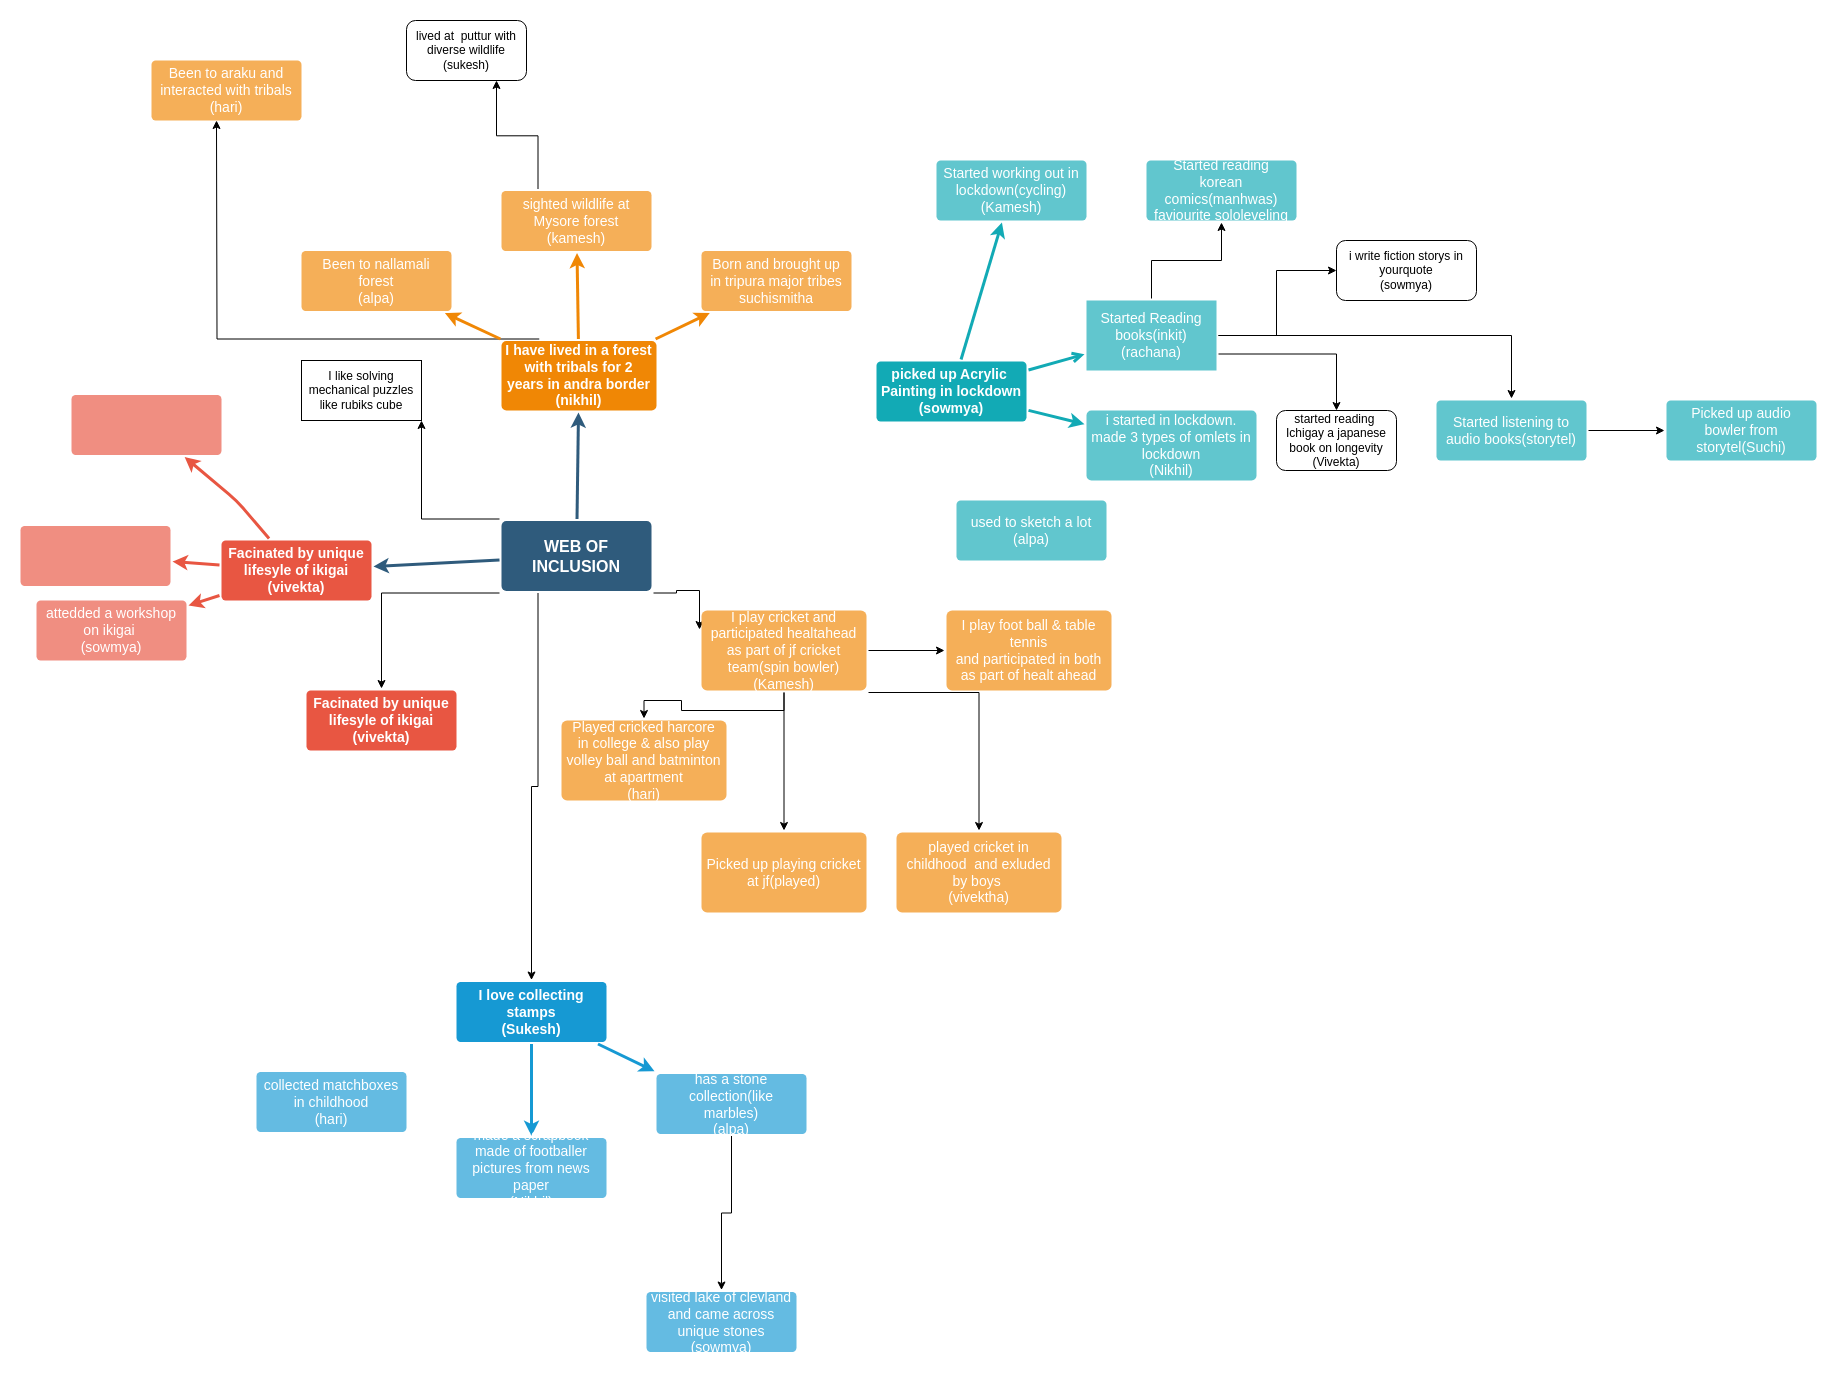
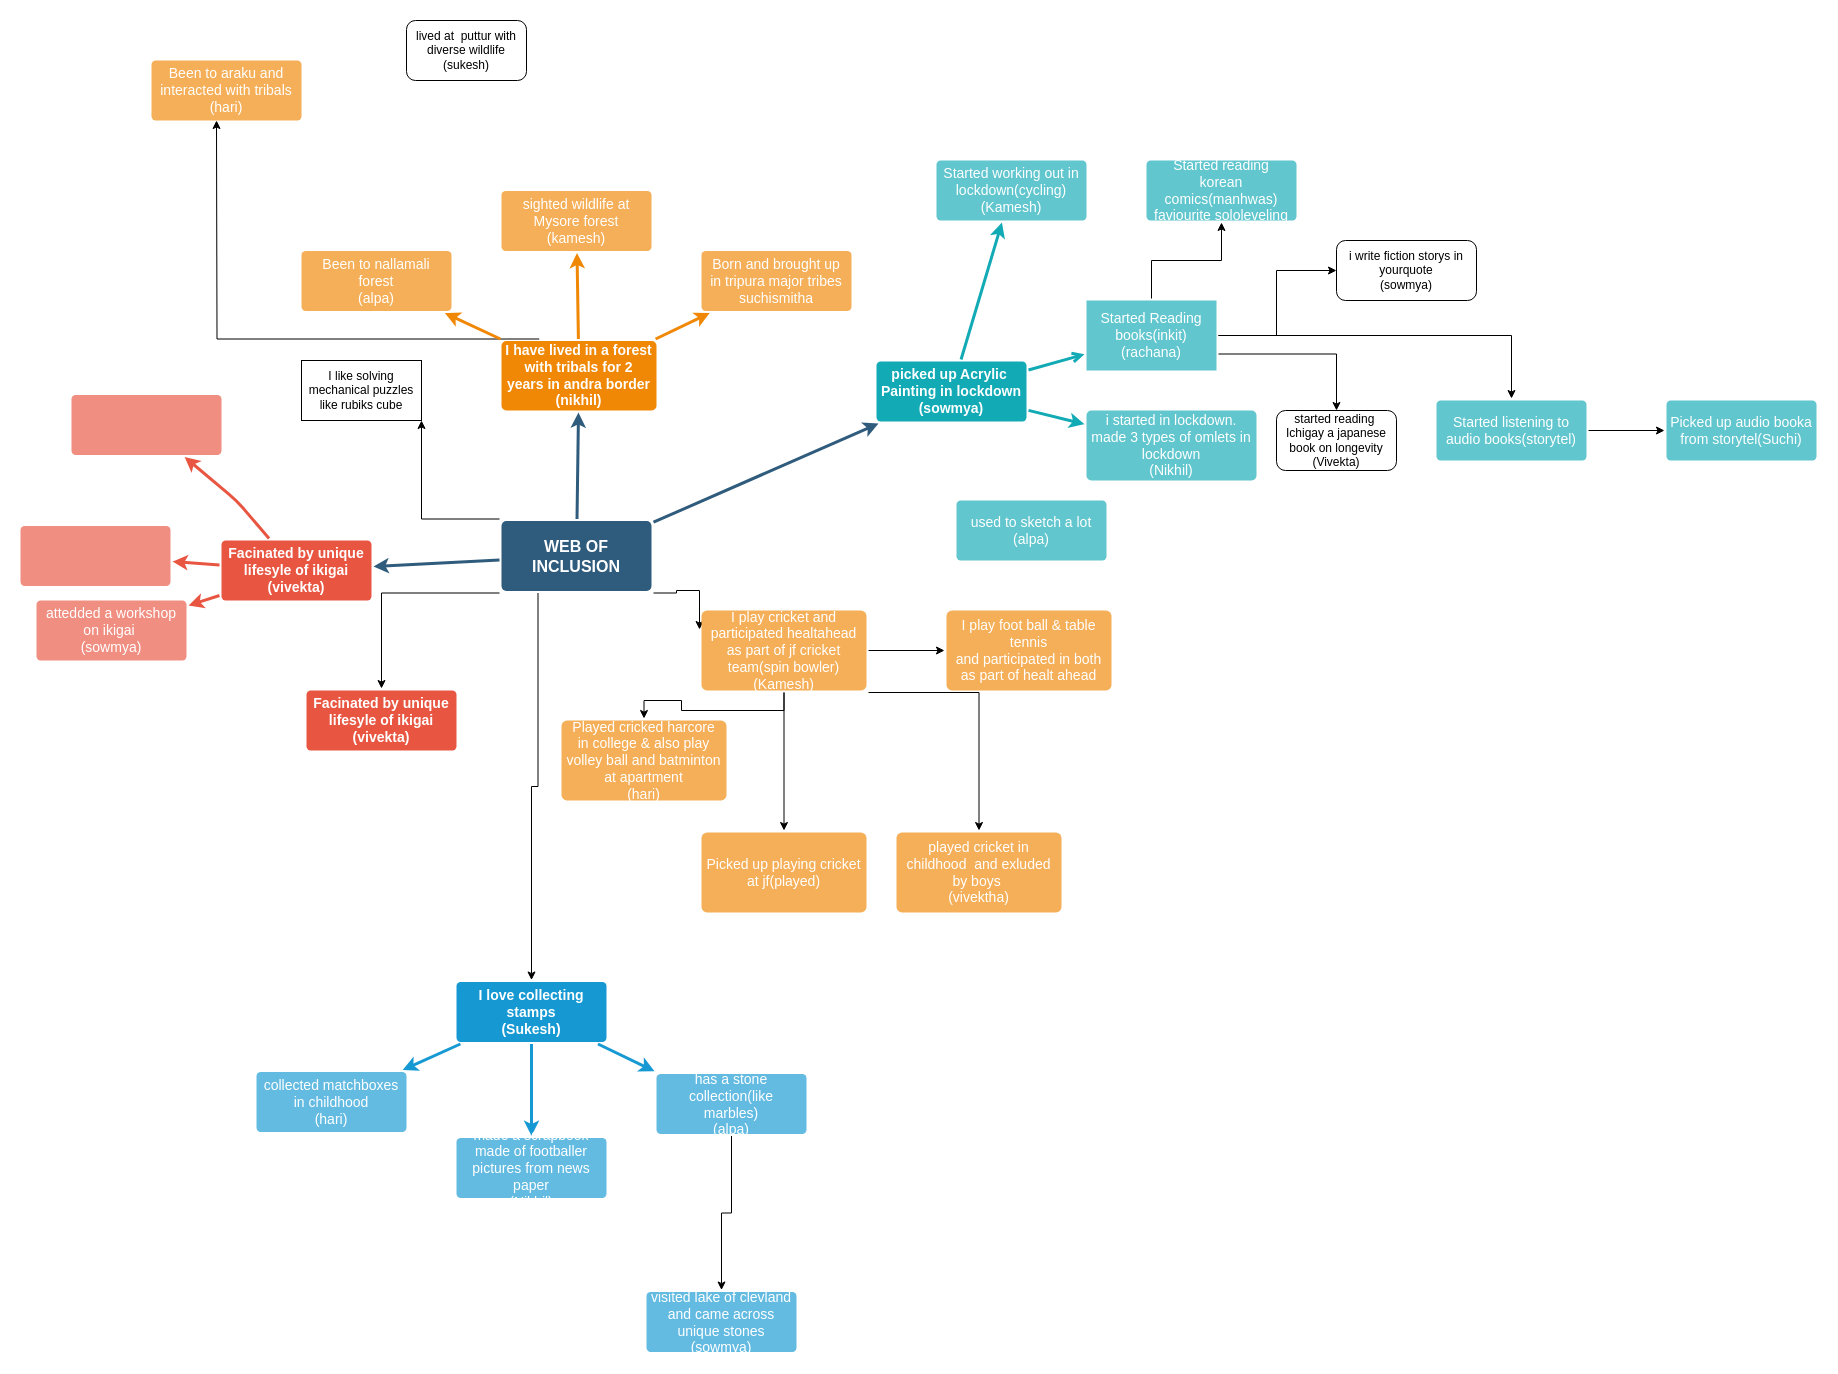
edge "sighted wildlife at Mysore forest (kamesh)" -> "lived at puttur with diverse wildlife (sukesh)": removed
node "Picked up audio bowler from storytel(Suchi)": label "Picked up audio bowler from storytel(Suchi)" -> "Picked up audio booka from storytel(Suchi)"
edge "WEB OF INCLUSION" -> "picked up Acrylic Painting in lockdown (sowmya)": added
edge "I love collecting stamps (Sukesh)" -> "collected matchboxes in childhood (hari)": added
